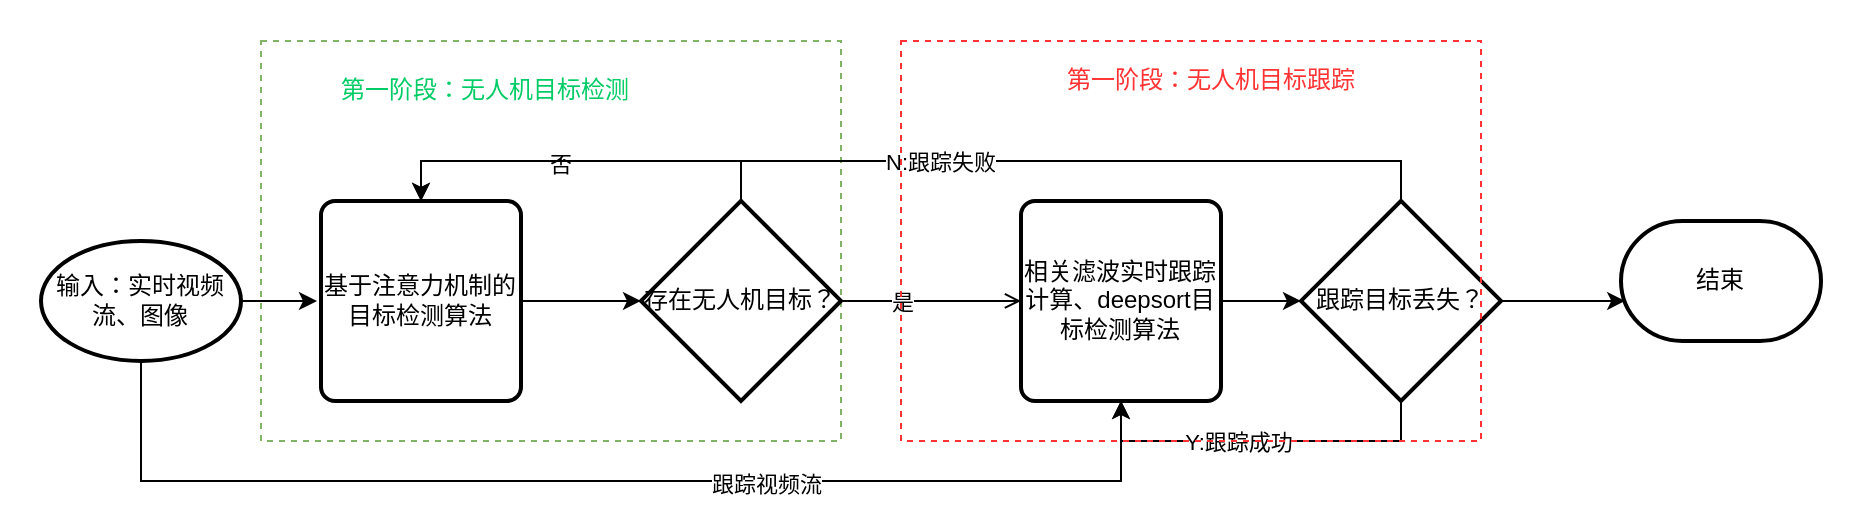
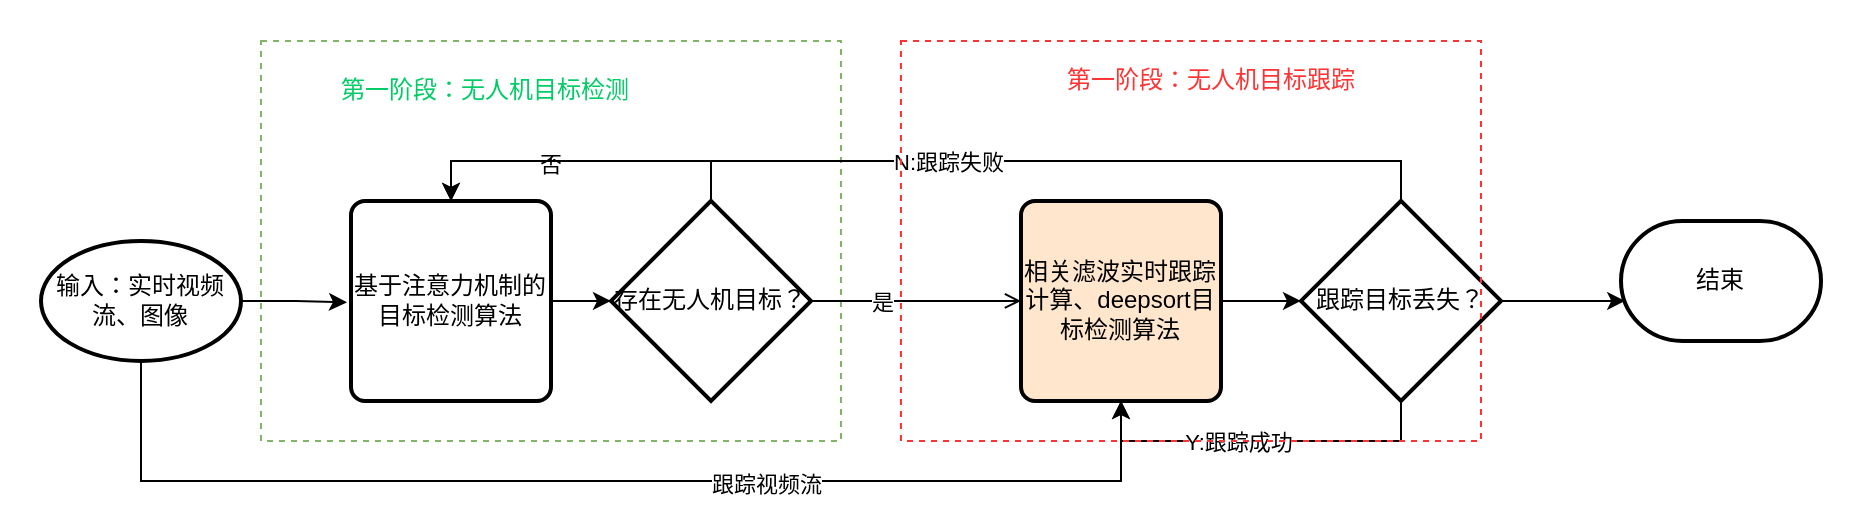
node "基于注意力机制的目标检测算法": moved (421, 301) -> (451, 301)
node "存在无人机目标？": moved (741, 301) -> (711, 301)
node "相关滤波实时跟踪计算、deepsort目标检测算法": fillcolor #ffffff -> #ffe6cc
